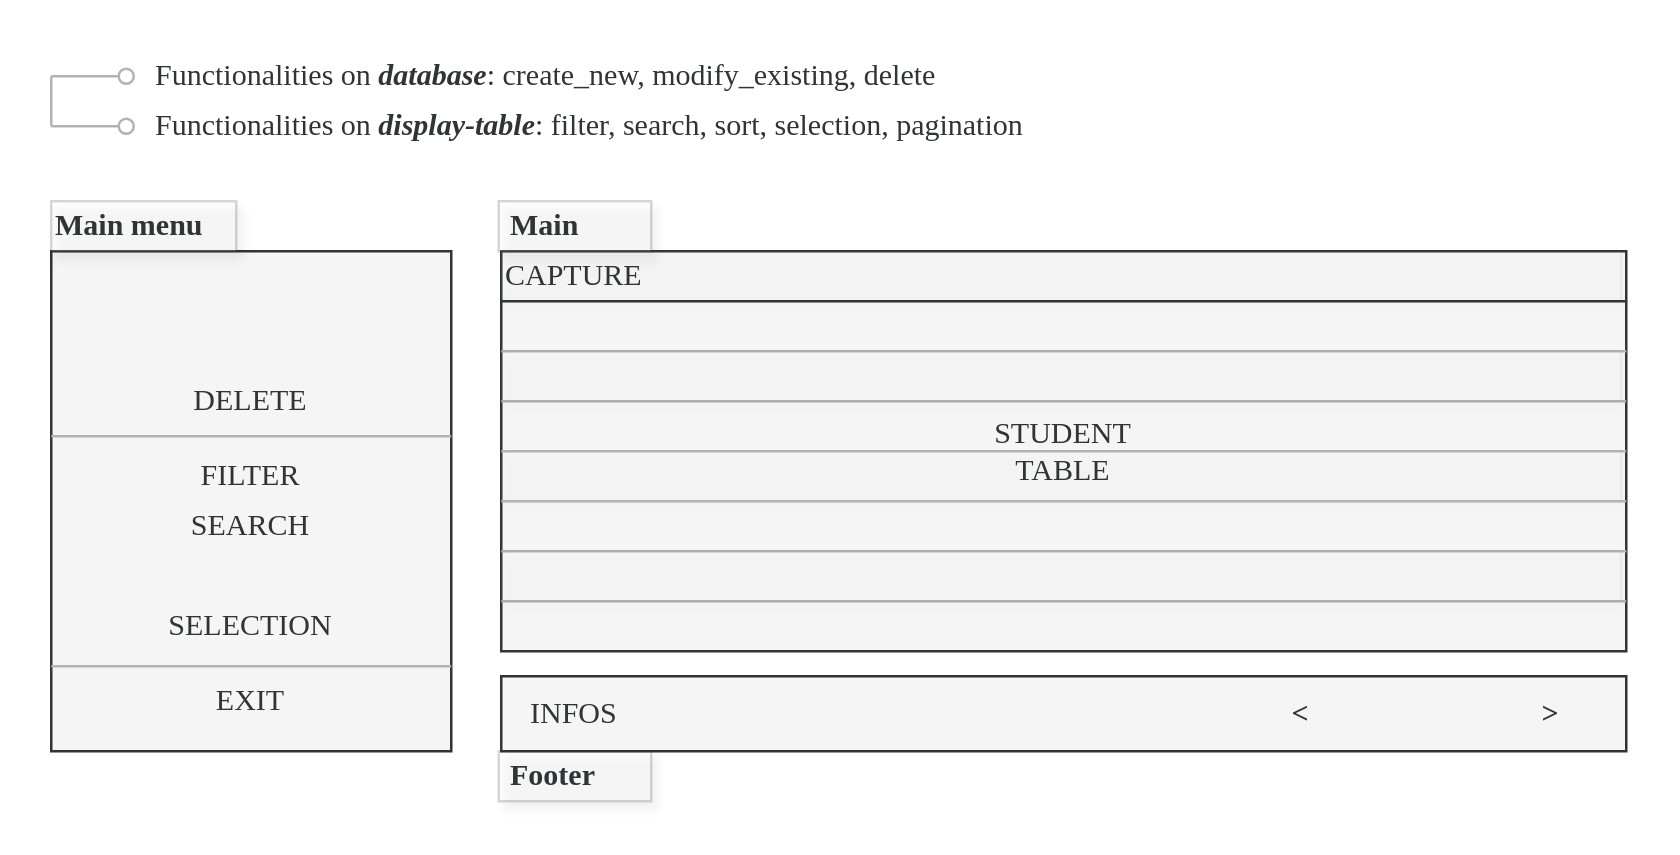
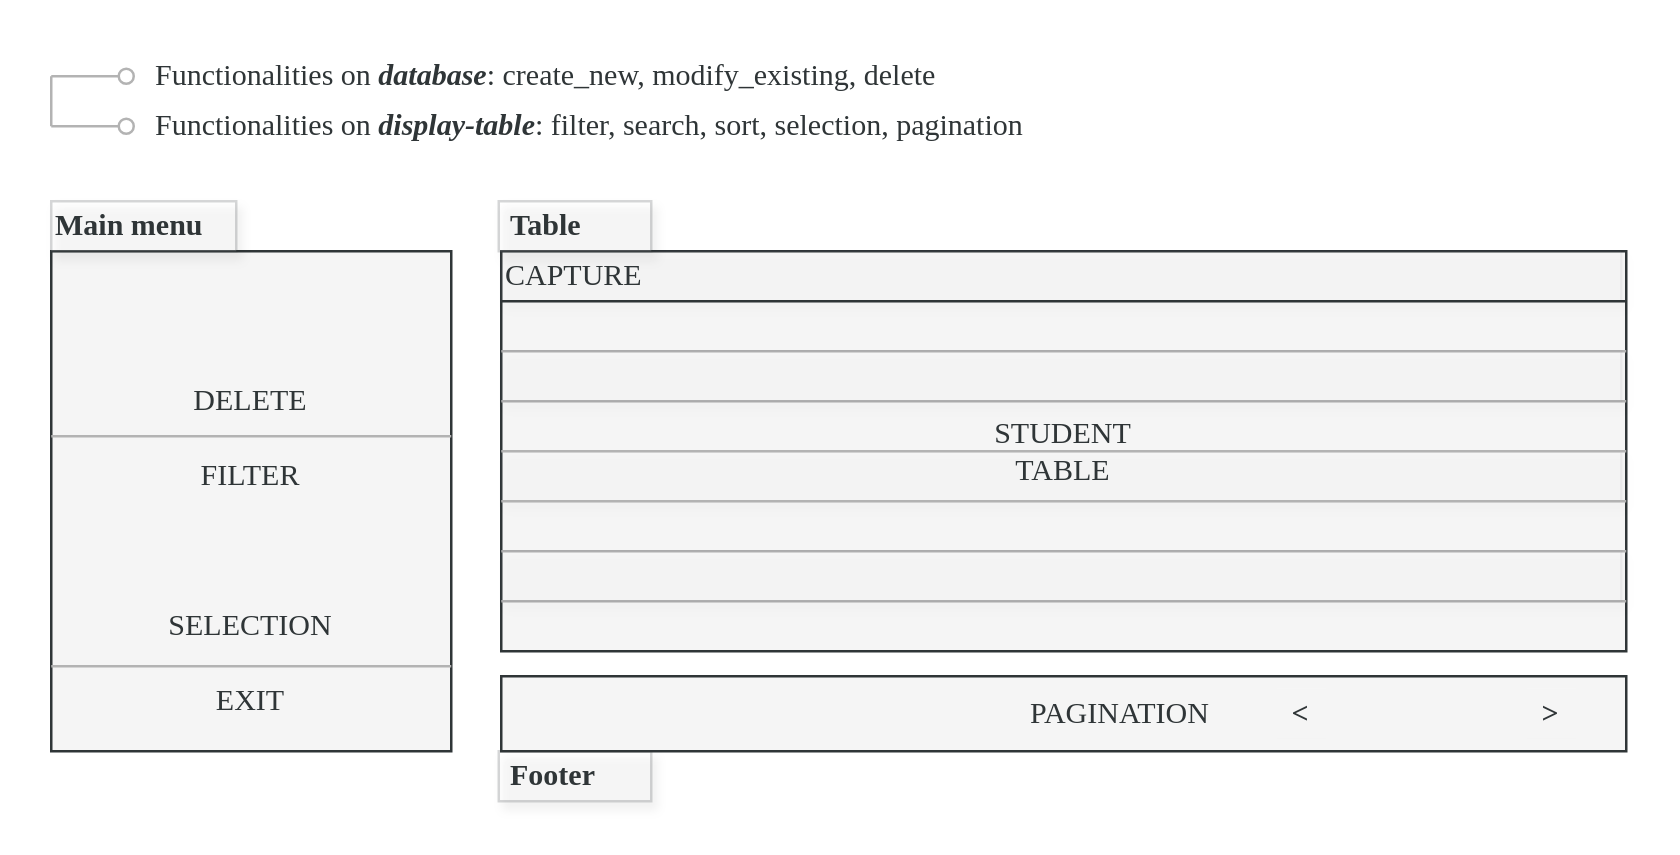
node "Main": label "Main" -> "Table"
node "SEARCH": removed
node "INFOS": removed
node "PAGINATION": added
